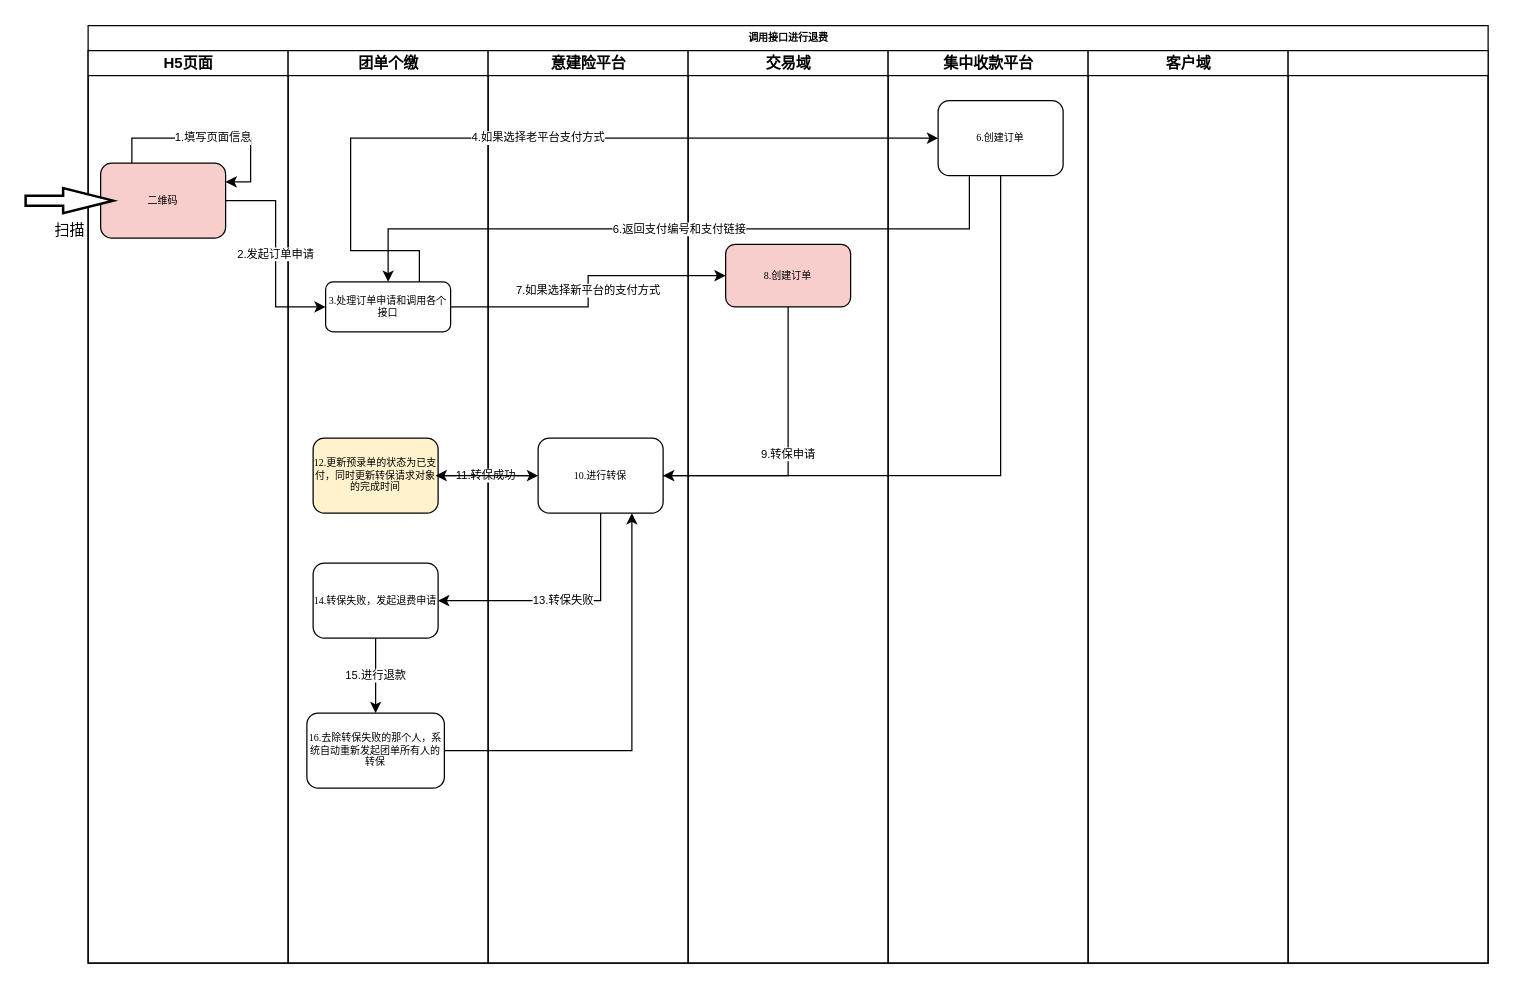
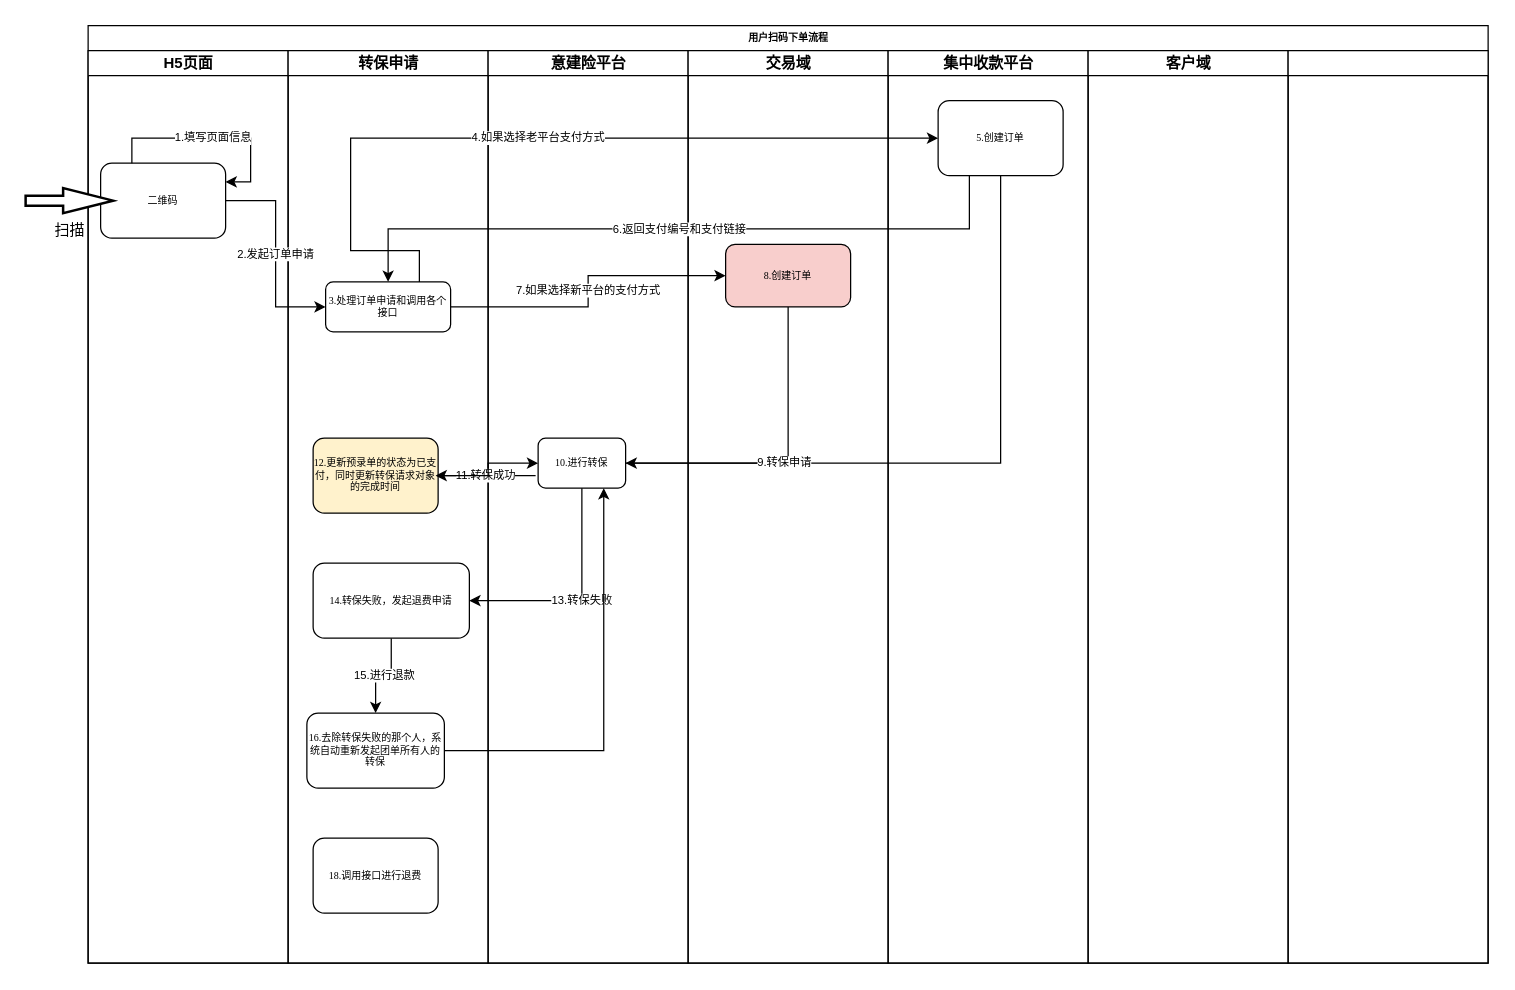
node "调用接口进行退费": label "调用接口进行退费" -> "用户扫码下单流程"
node "团单个缴": label "团单个缴" -> "转保申请"
node "6.创建订单": label "6.创建订单" -> "5.创建订单"
node "二维码": fillcolor #f8cecc -> #ffffff
node "10.进行转保": size 125x75 -> 88x50
node "14.转保失败，发起退费申请": size 125x75 -> 156x75
node "18.调用接口进行退费": added
